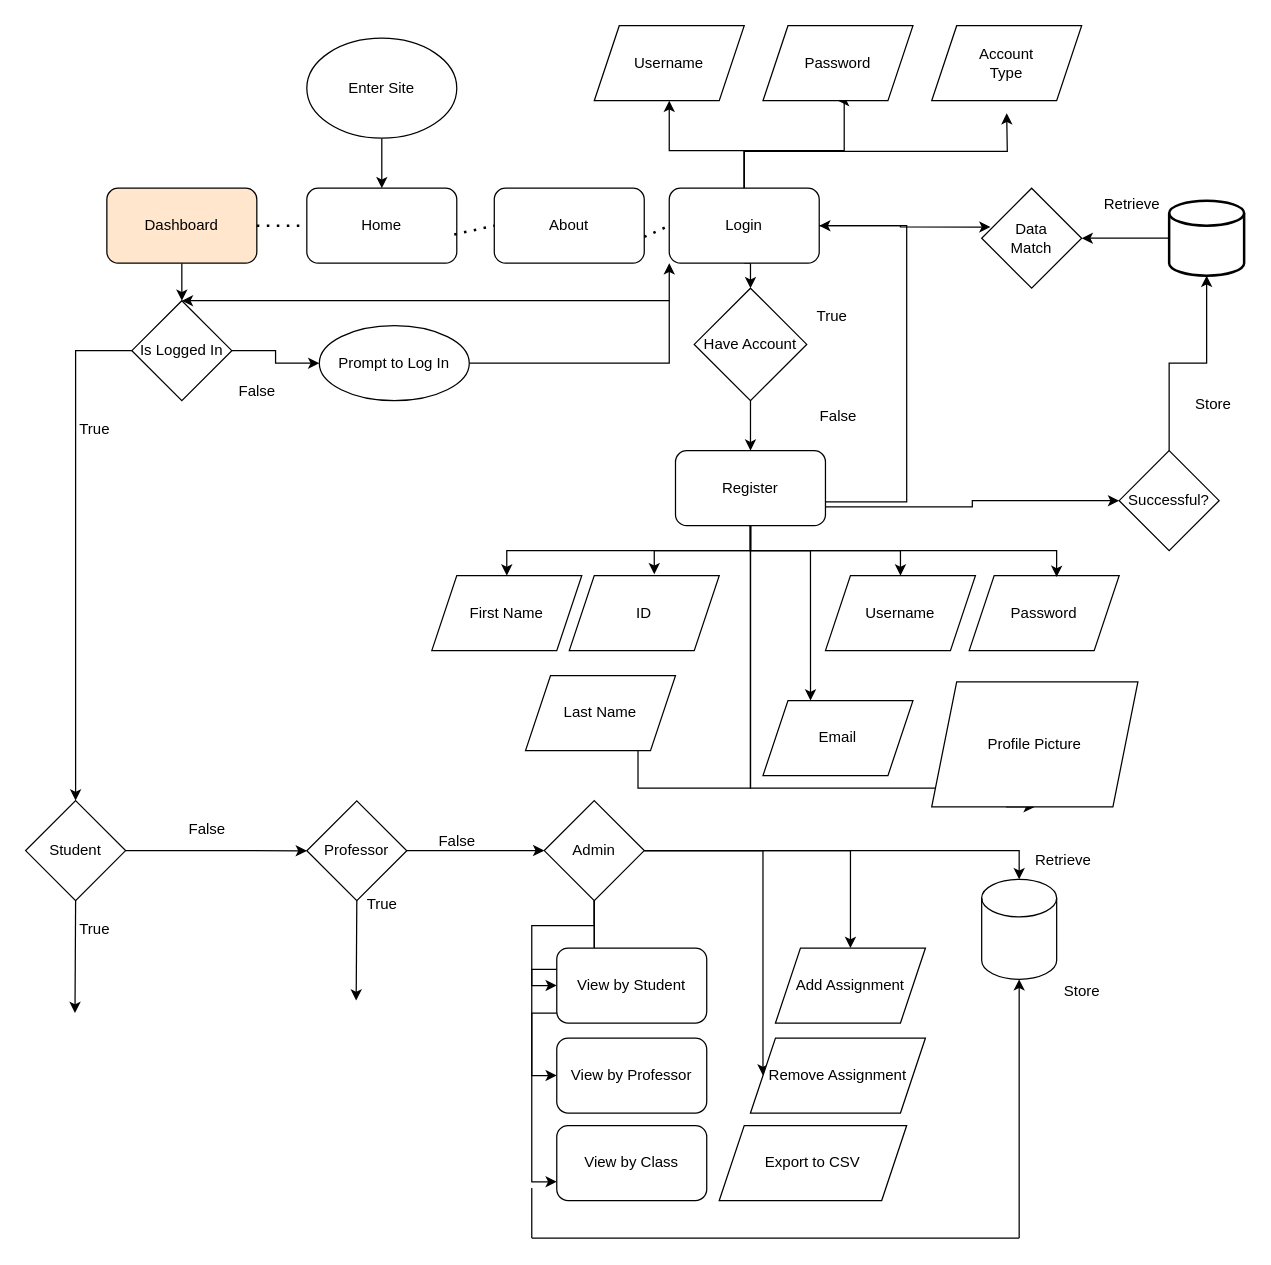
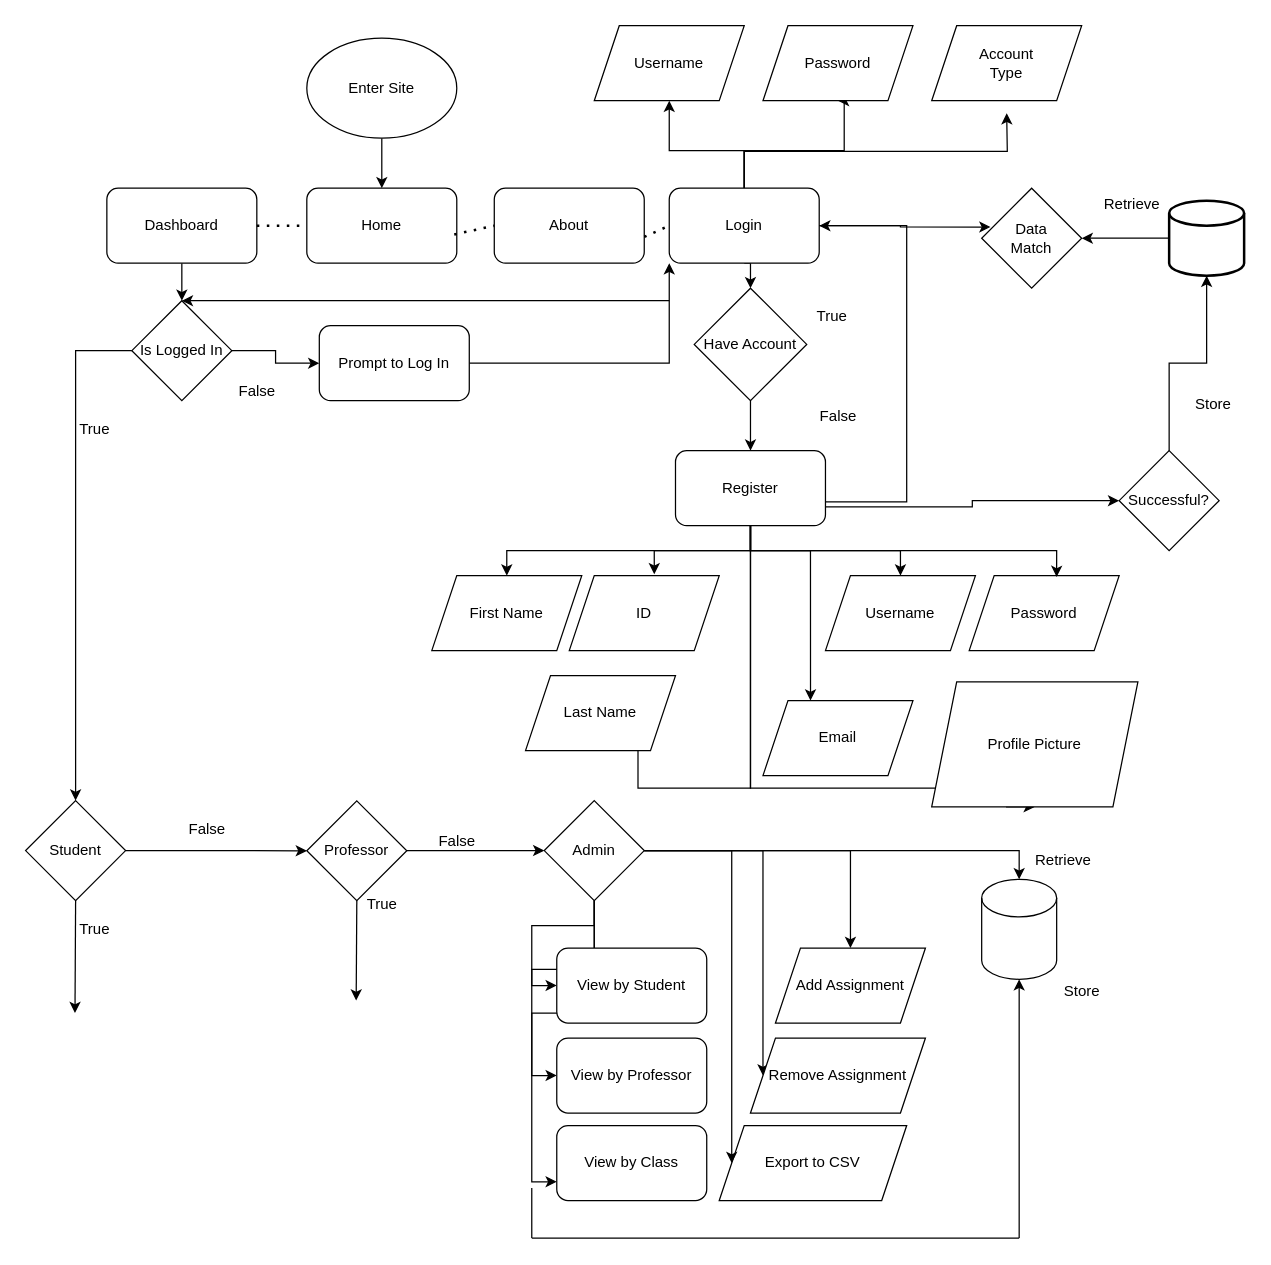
node "Dashboard": fillcolor #ffe6cc -> #ffffff
node "Prompt to Log In": shape ellipse -> rounded rectangle
edge "Admin" -> "Export to CSV": added
